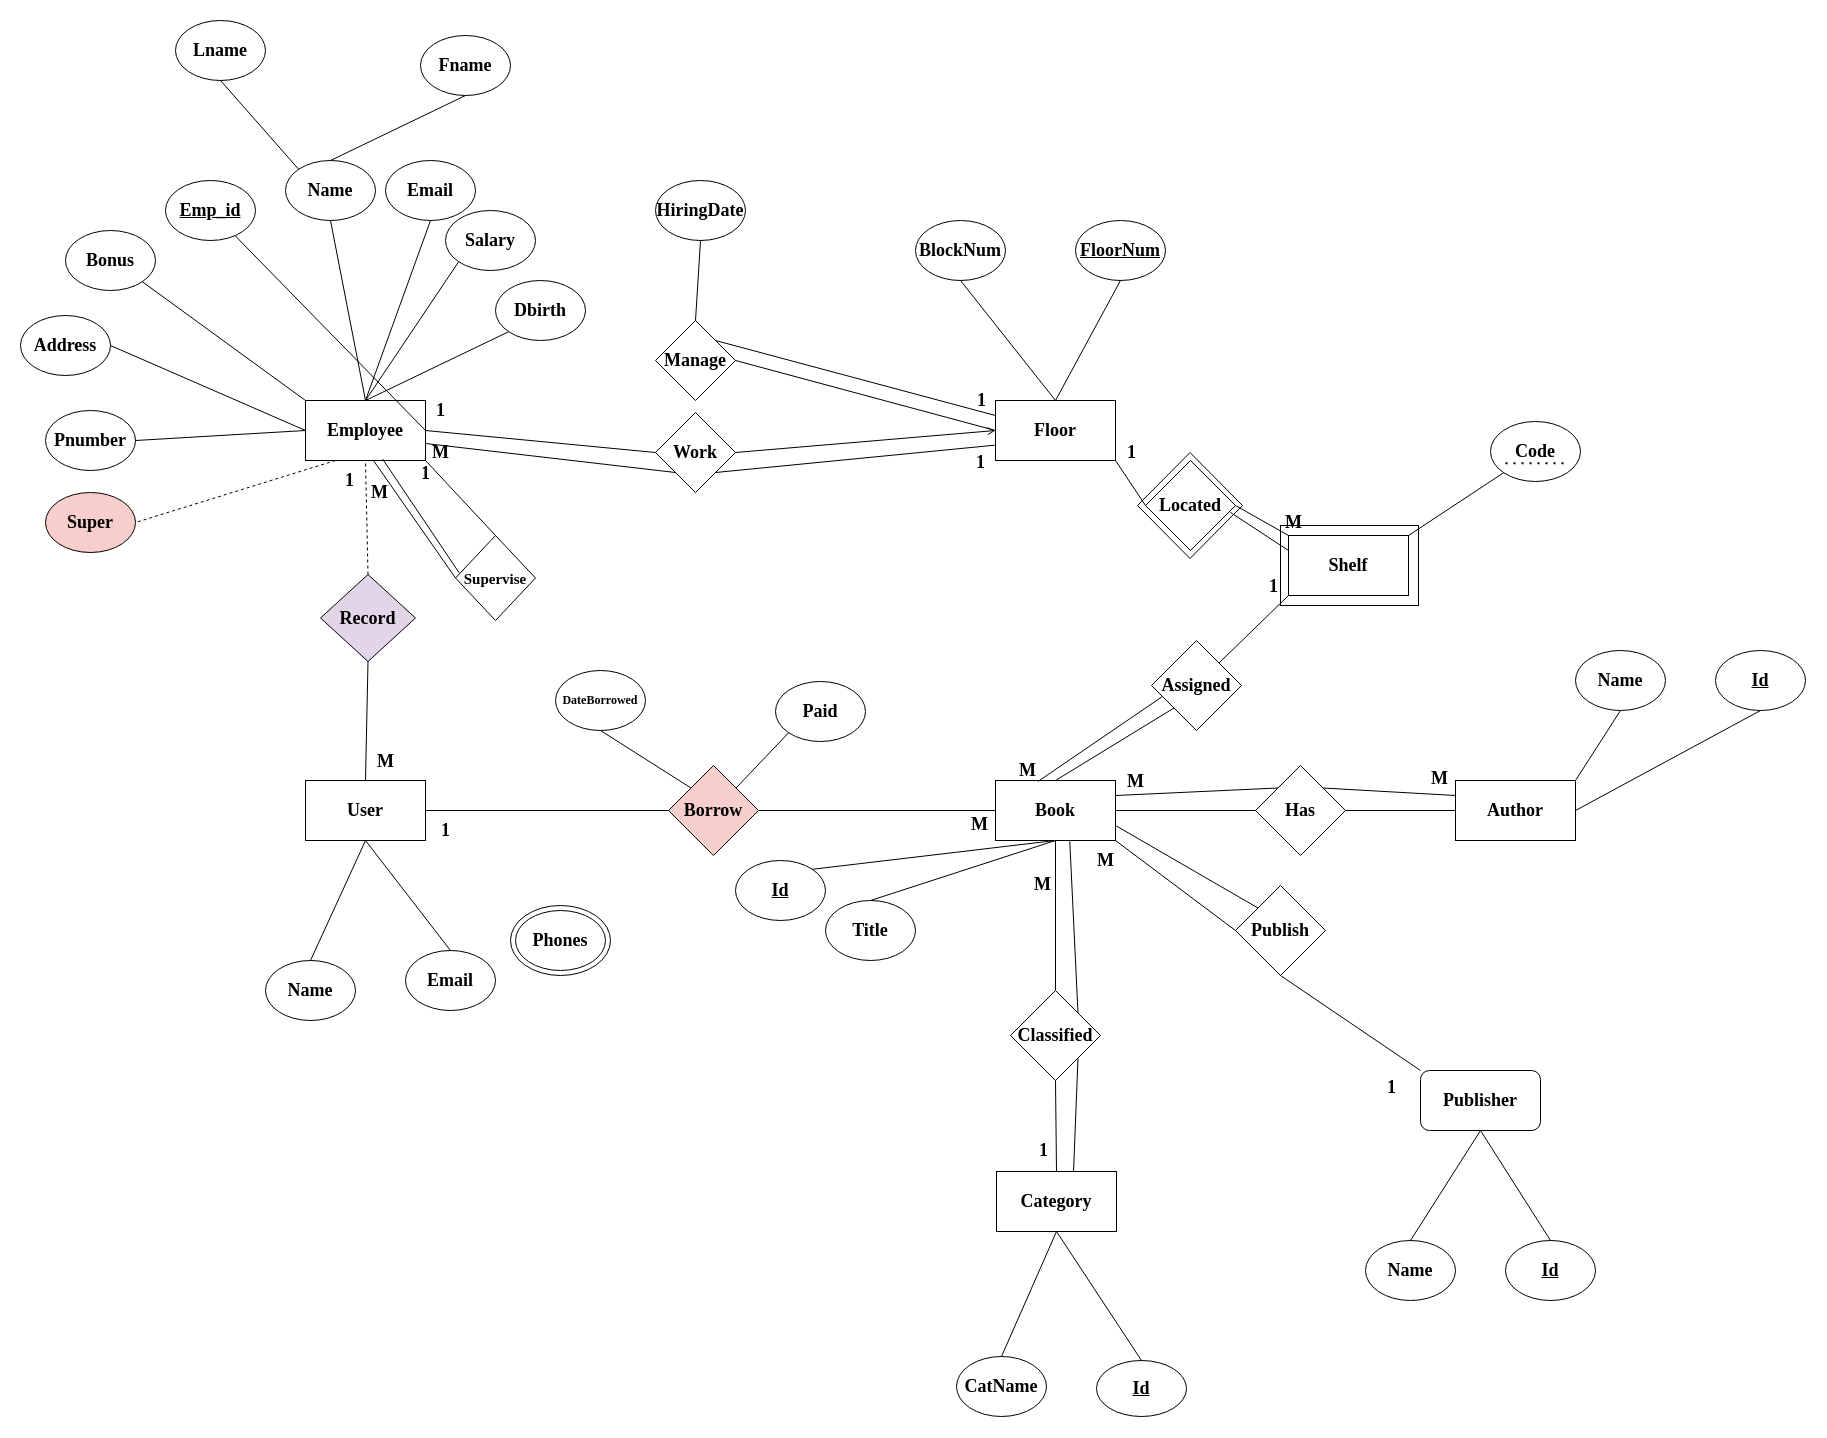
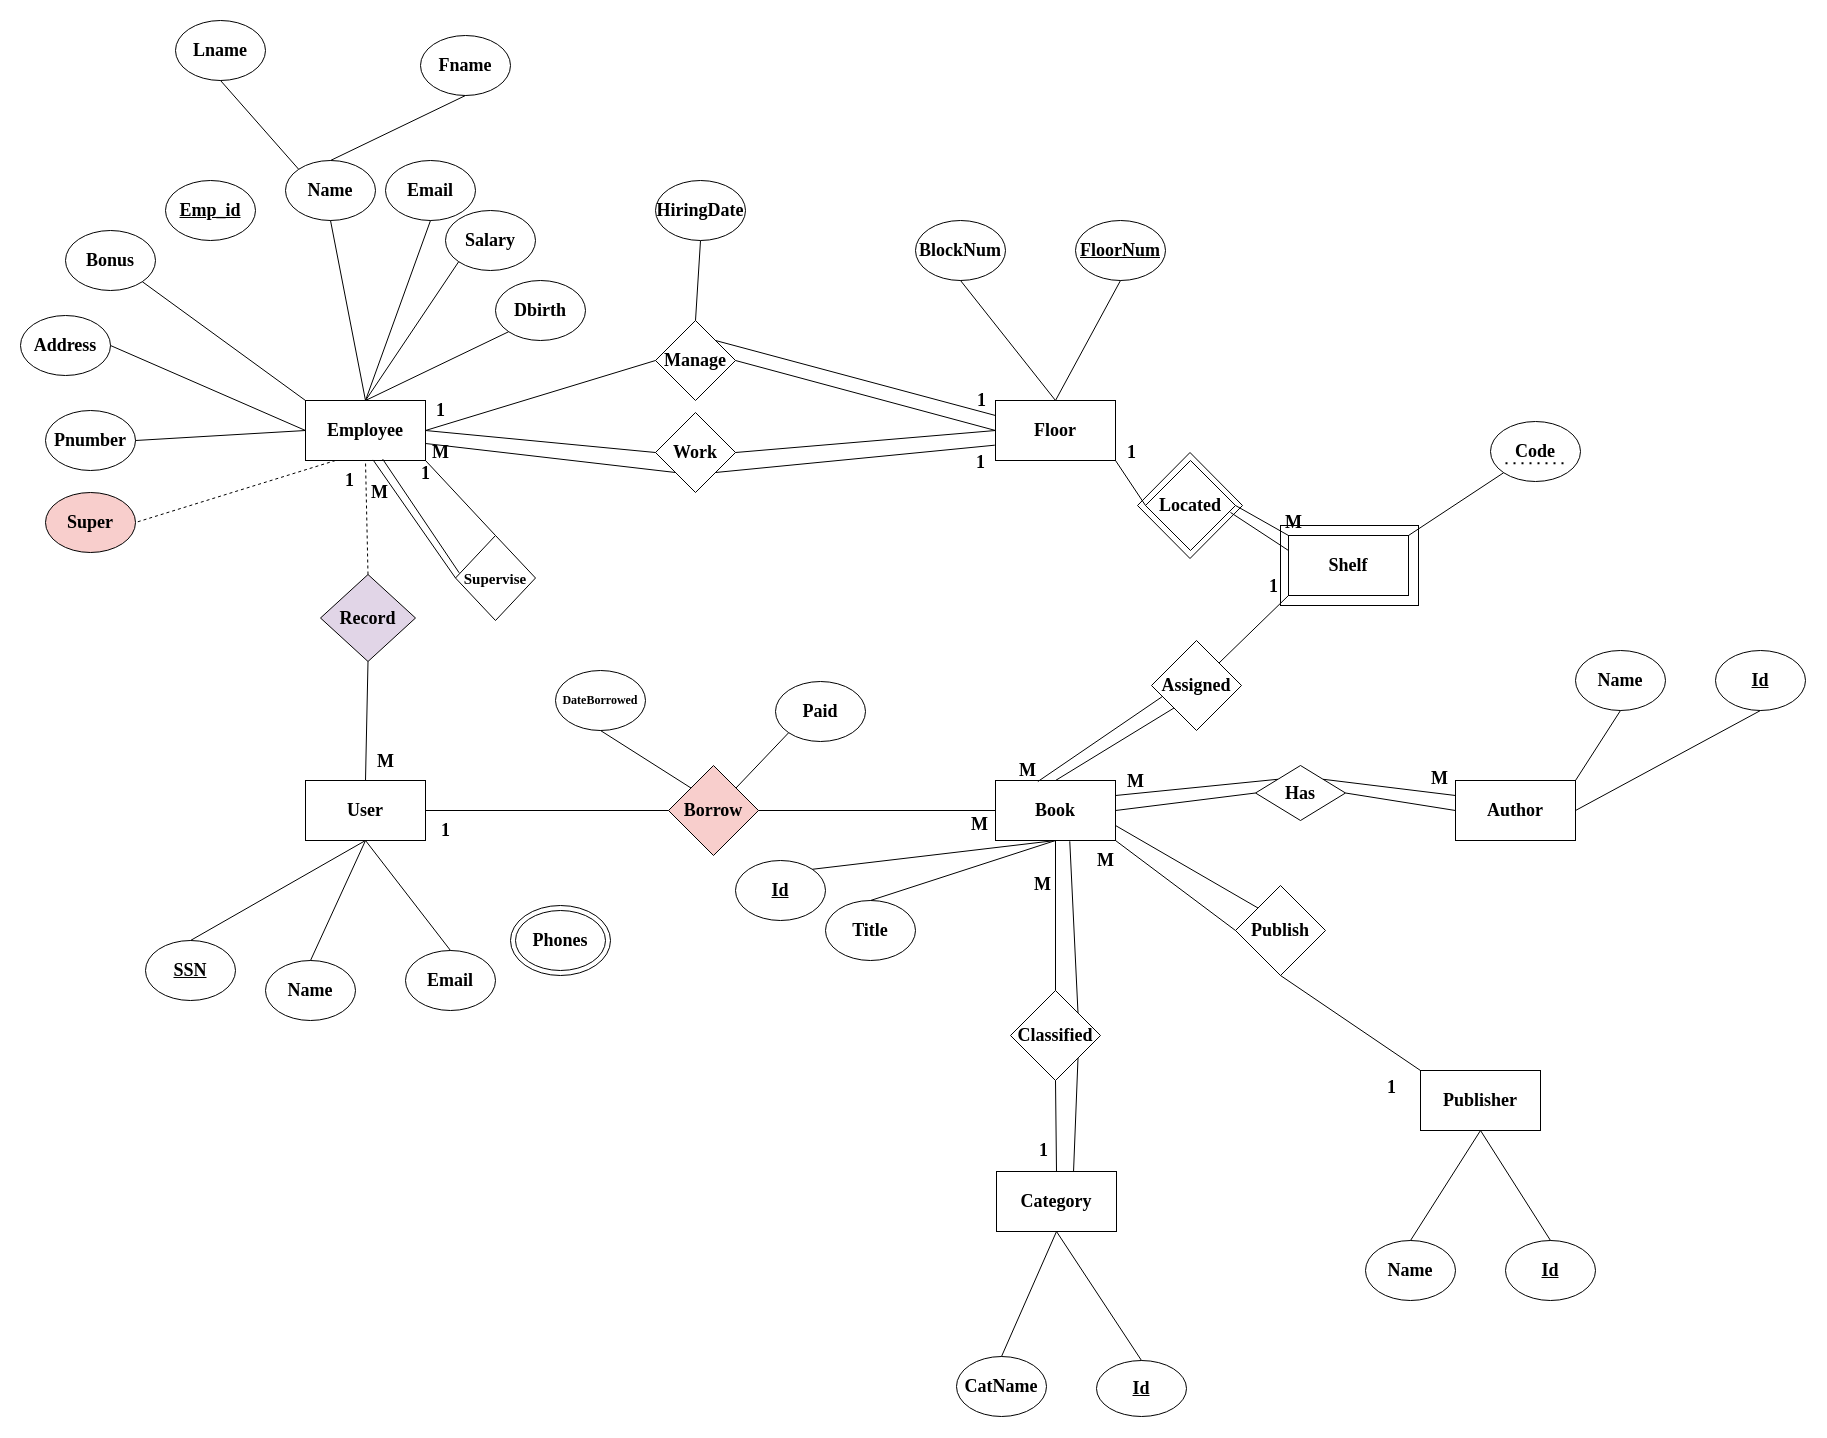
edge "Emp_id" -- "Employee": now "Manage" -- "Employee"
edge "Work" -> "Floor": arrowhead open -> none
node "Has": size 90x90 -> 90x55
edge "User" -- "SSN": added
node "SSN": added
node "Publisher": shape rounded rectangle -> rectangle
